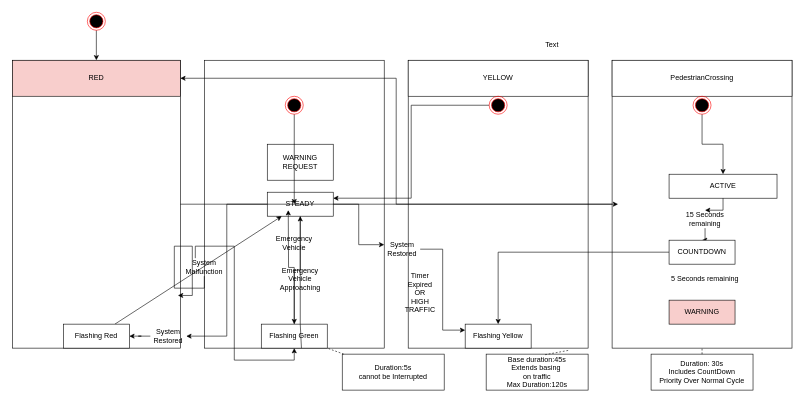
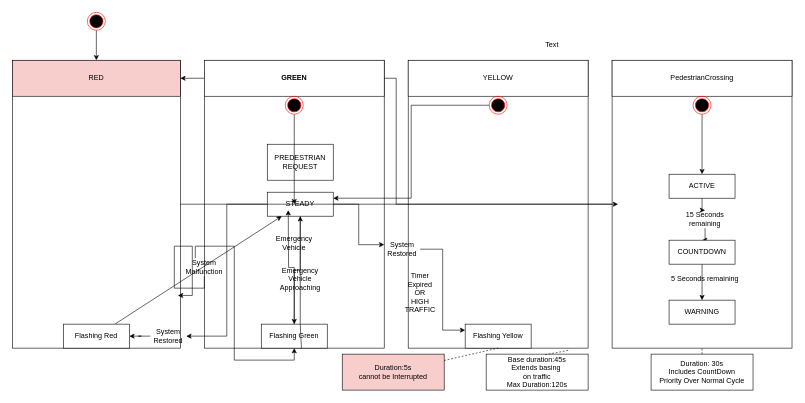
node "GREEN": added
node "WARNING REQUEST": label "WARNING REQUEST" -> "PREDESTRIAN REQUEST"
node "ACTIVE": size 108x24 -> 66x24
edge "COUNTDOWN" -> "Flashing Yellow": now "COUNTDOWN" -> "WARNING"
node "WARNING": fillcolor #f8cecc -> #ffffff
edge "Flashing Green" -- "Duration:5s cannot be Interrupted": now "Flashing Yellow" -- "Duration:5s cannot be Interrupted"
node "Duration:5s cannot be Interrupted": fillcolor #ffffff -> #f8cecc
